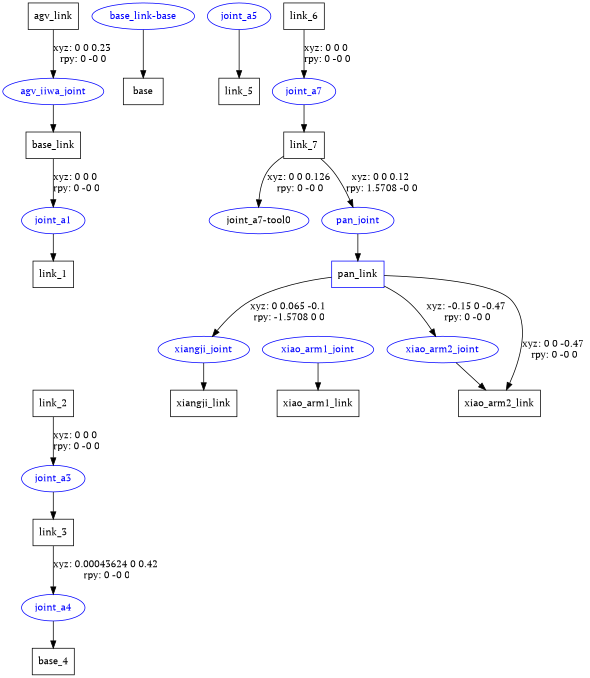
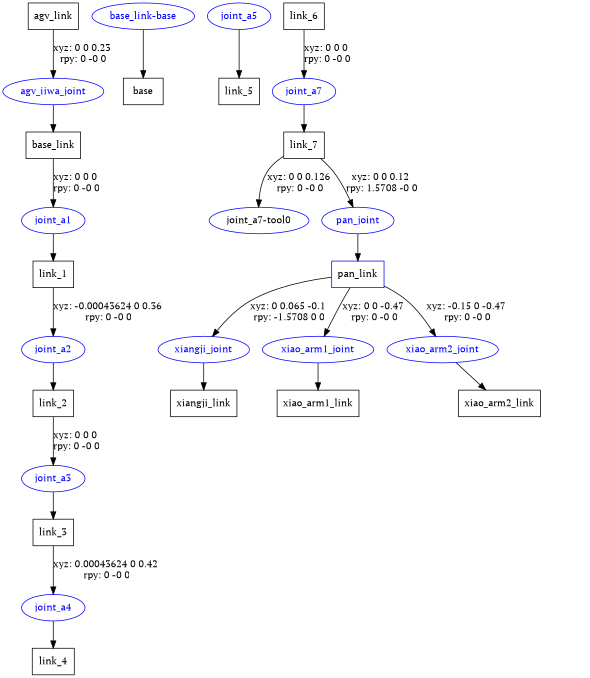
edge "pan_link" -> "xiao_arm2_link": now "pan_link" -> "xiao_arm1_joint"
node "joint_a2": added
node "base_4": label "base_4" -> "link_4"
